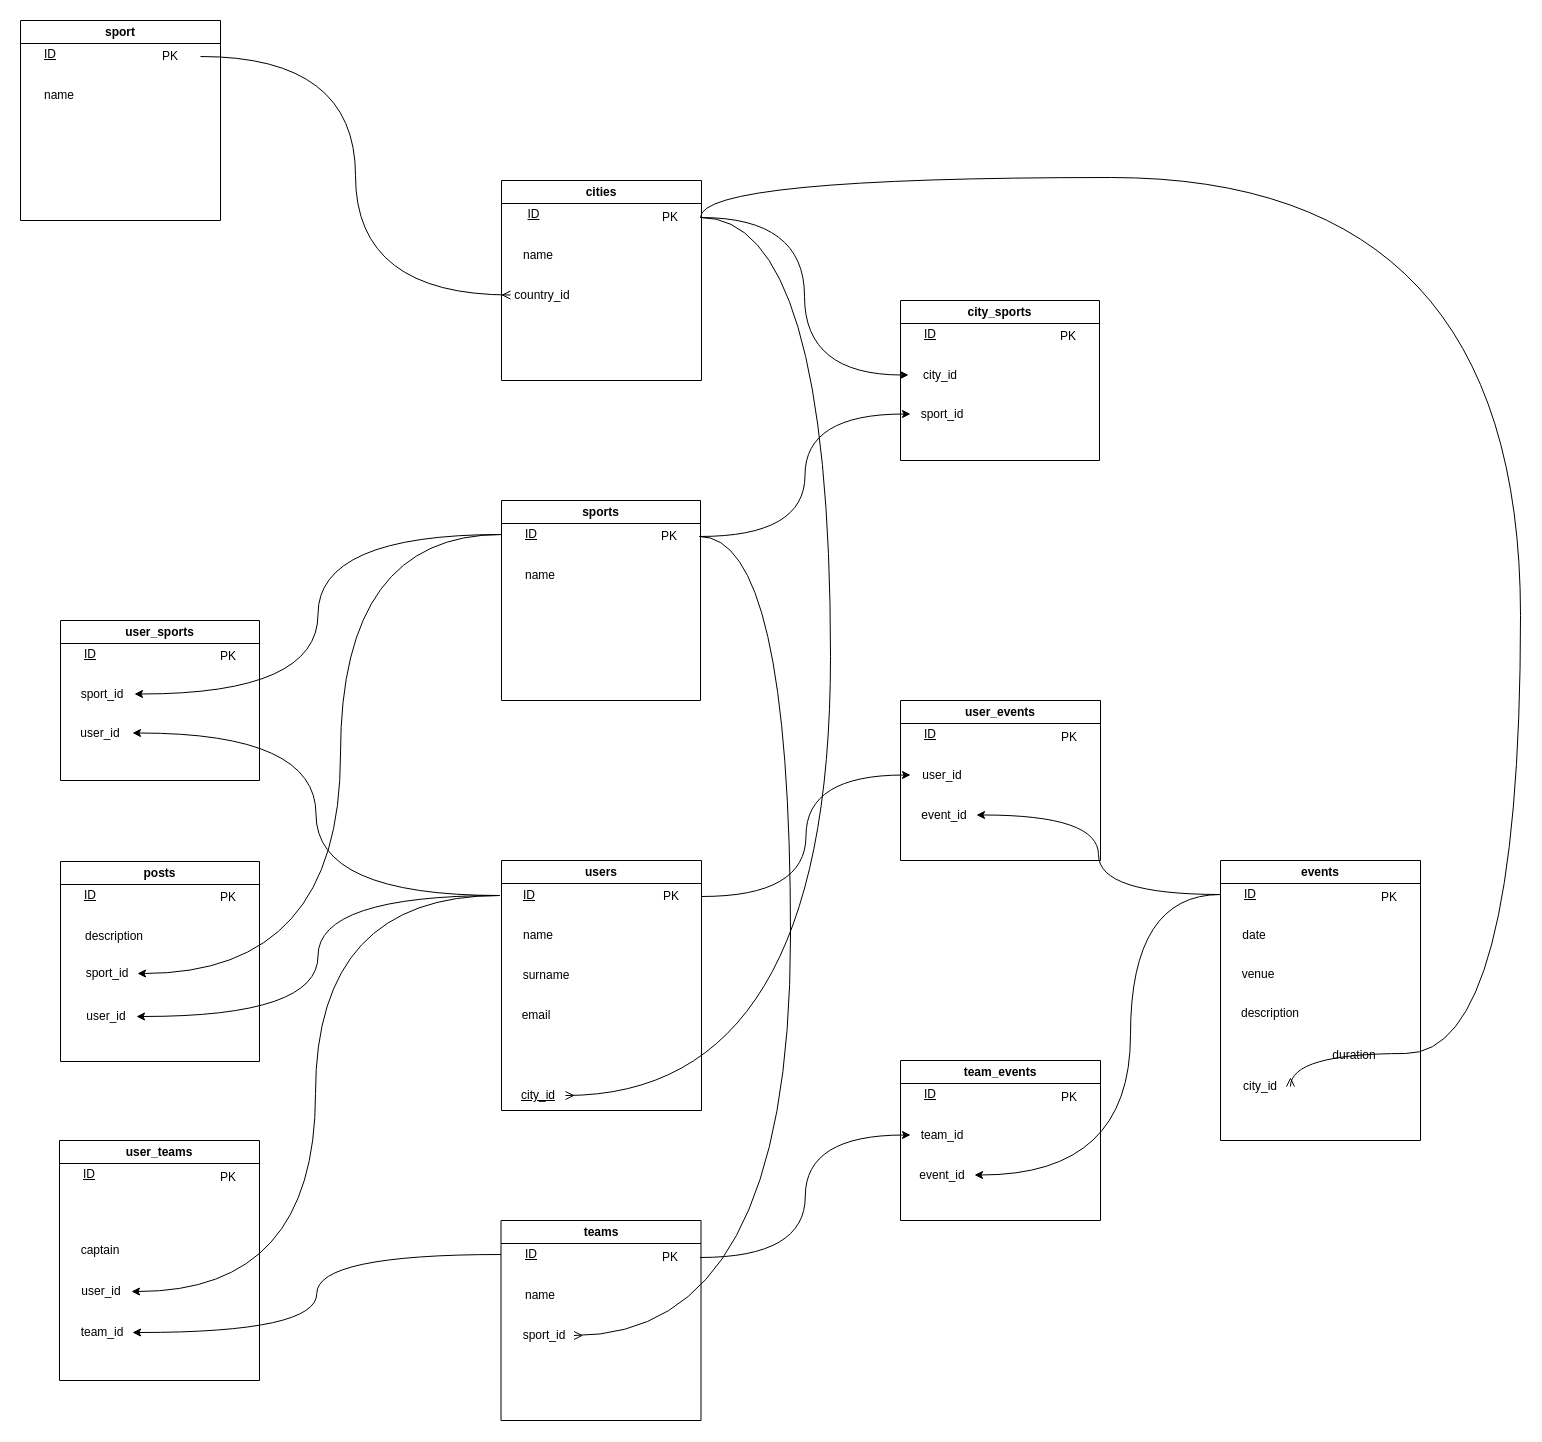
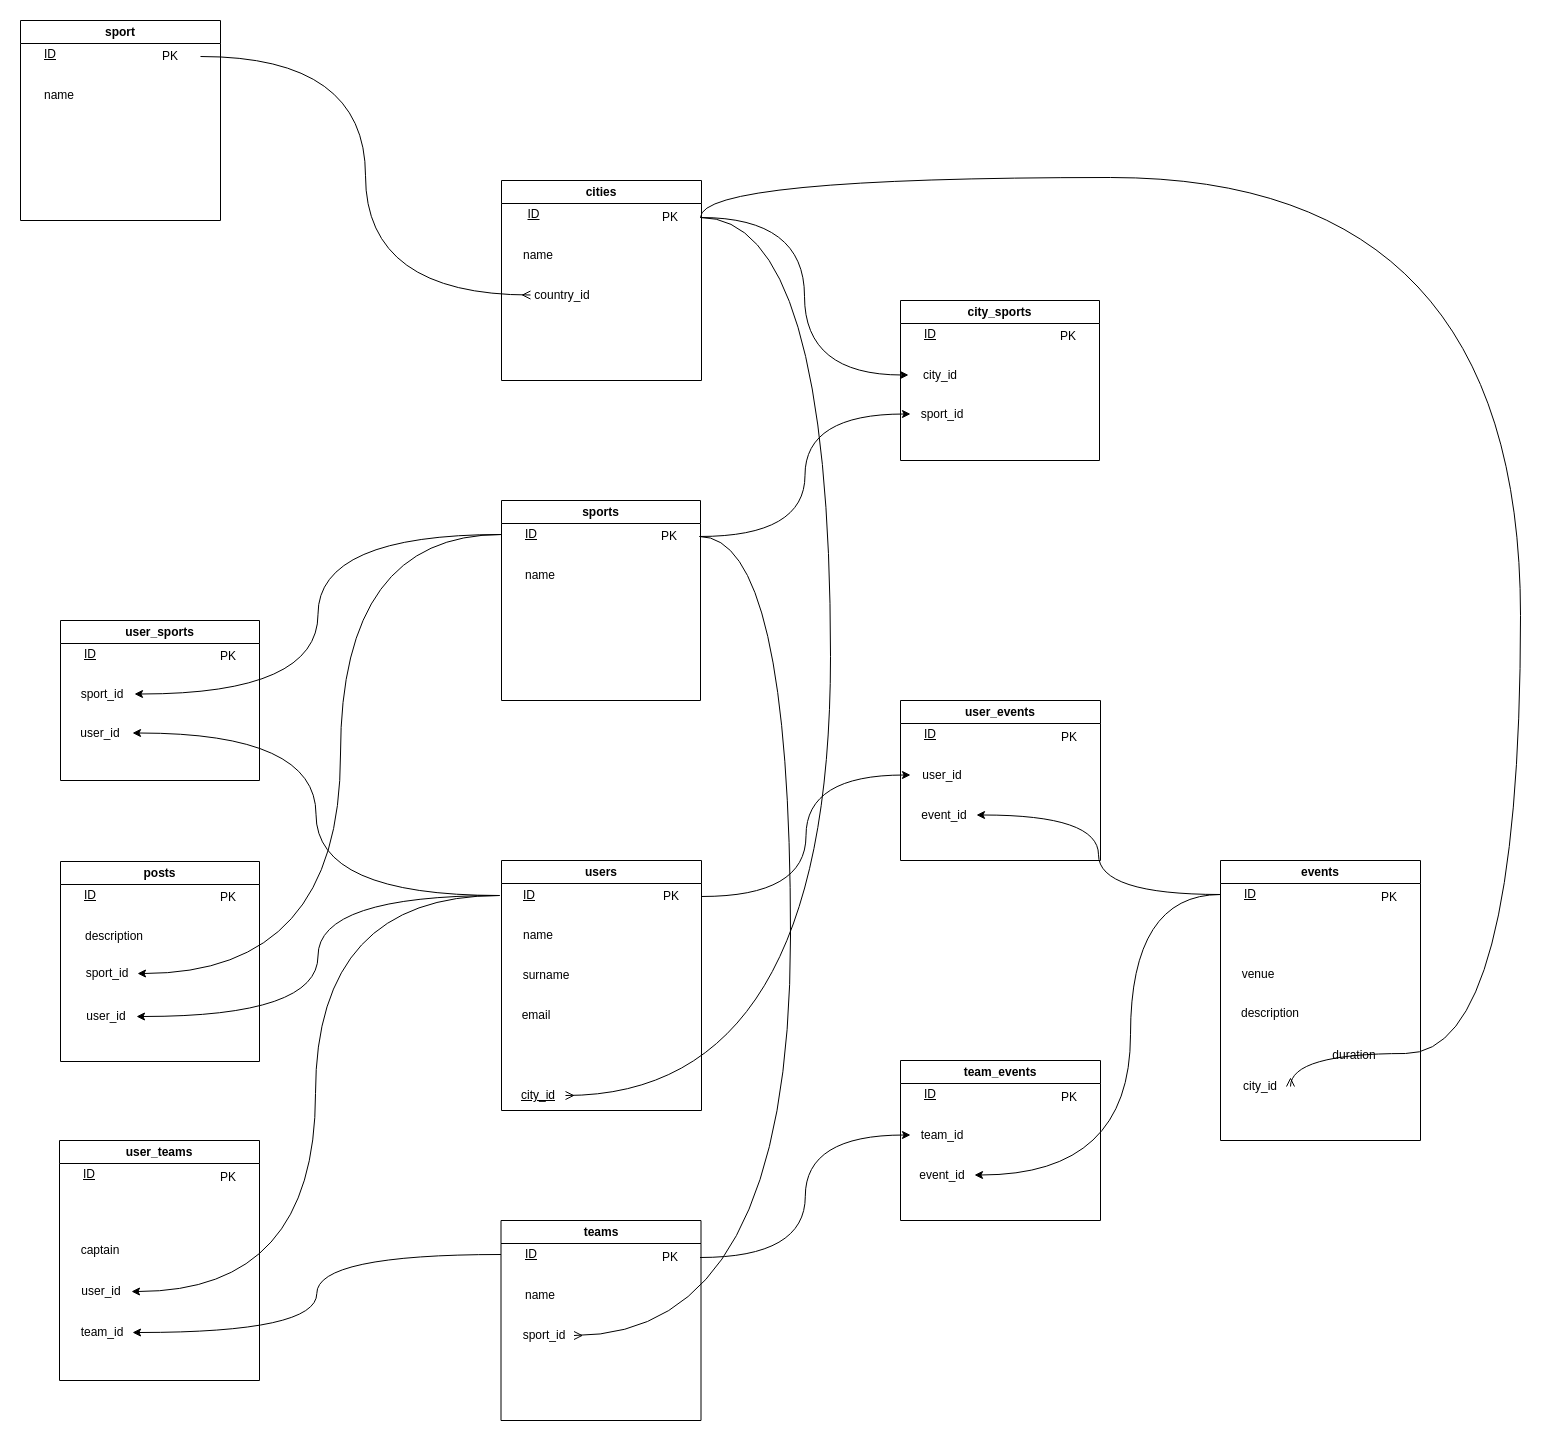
node "country_id": moved (543, 295) -> (563, 295)
node "date": removed
